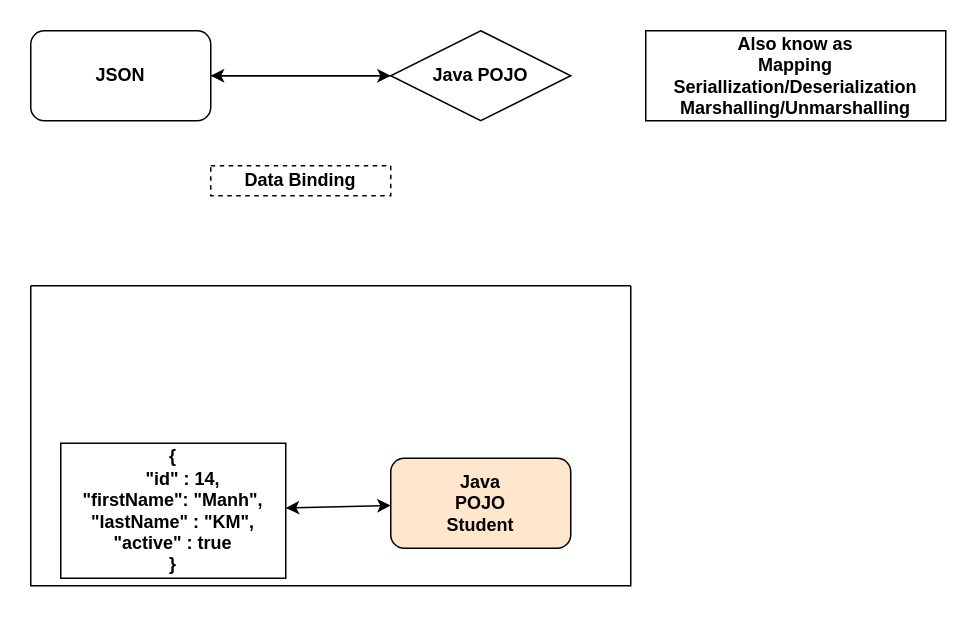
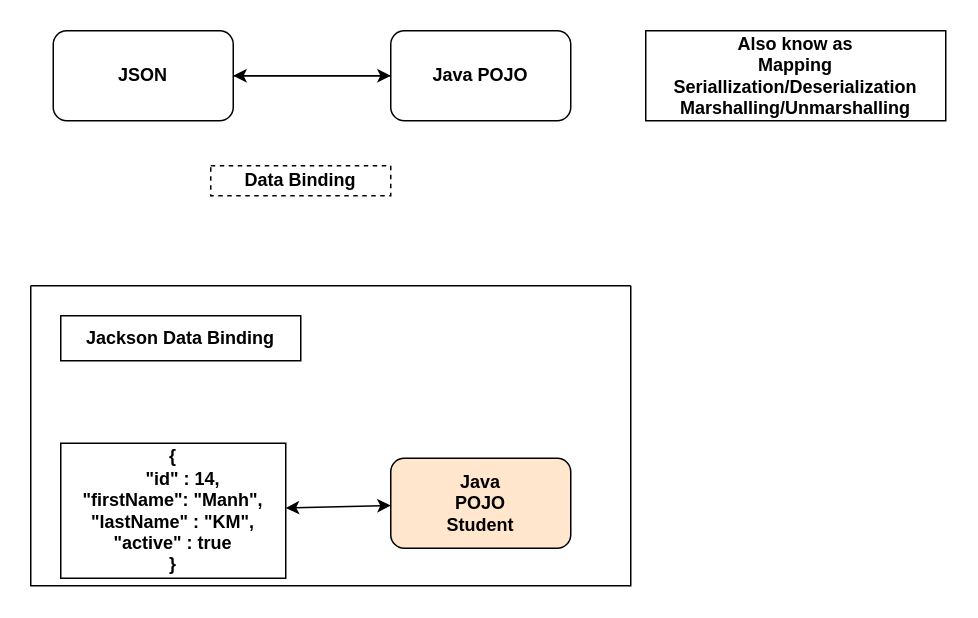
node "JSON": moved (121, 76) -> (143, 76)
node "Java POJO": shape diamond -> rounded rectangle
node "Jackson Data Binding": added
